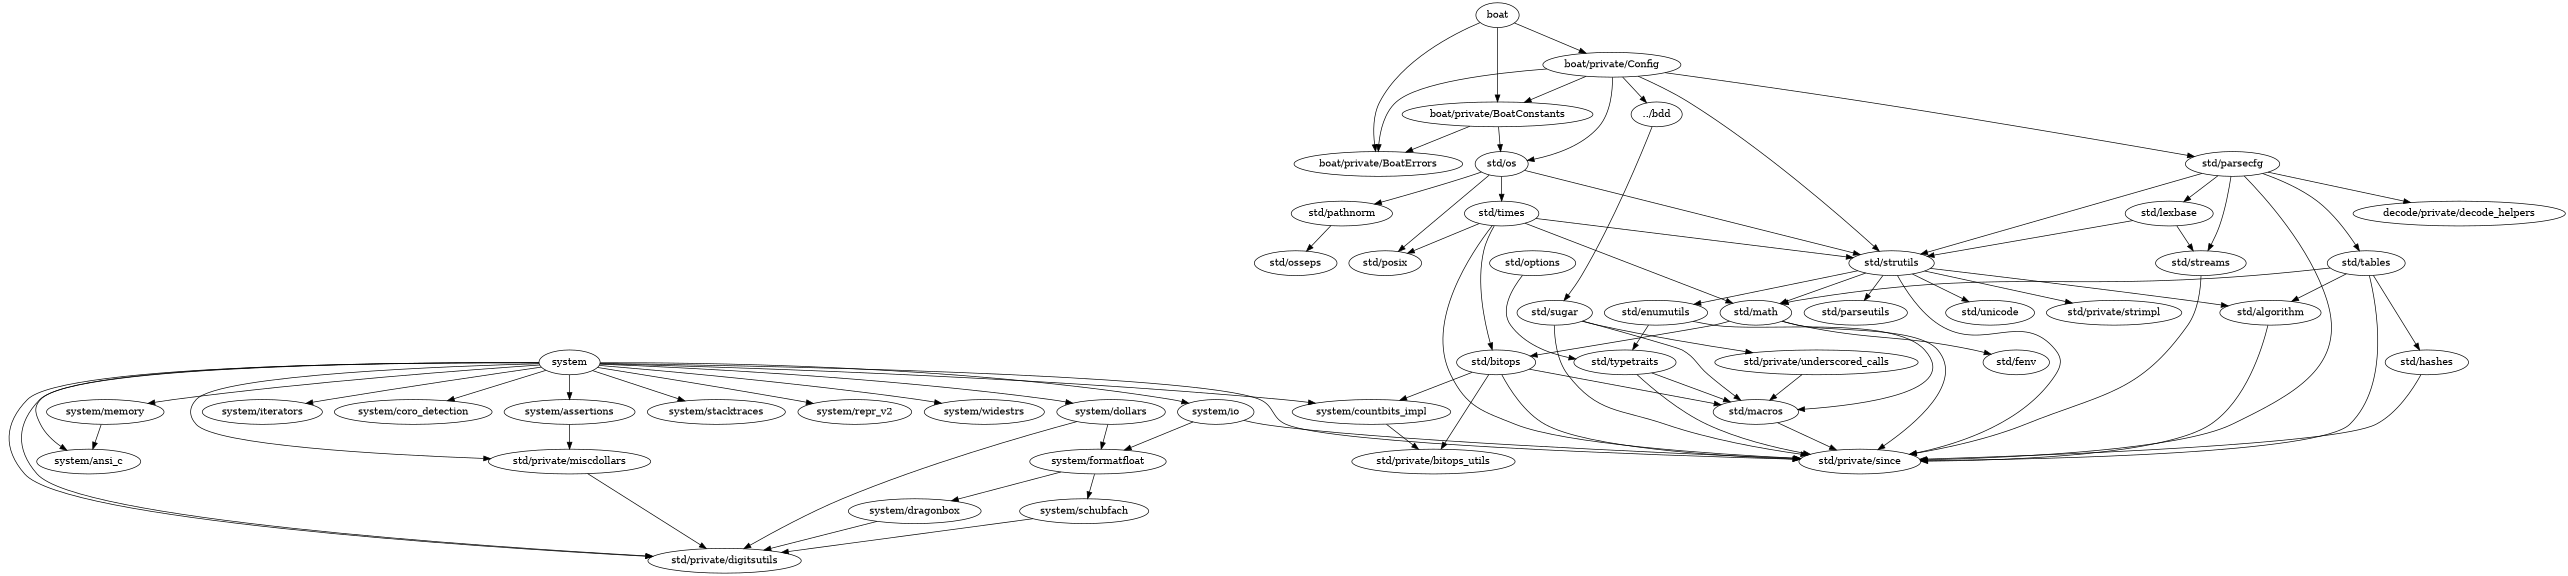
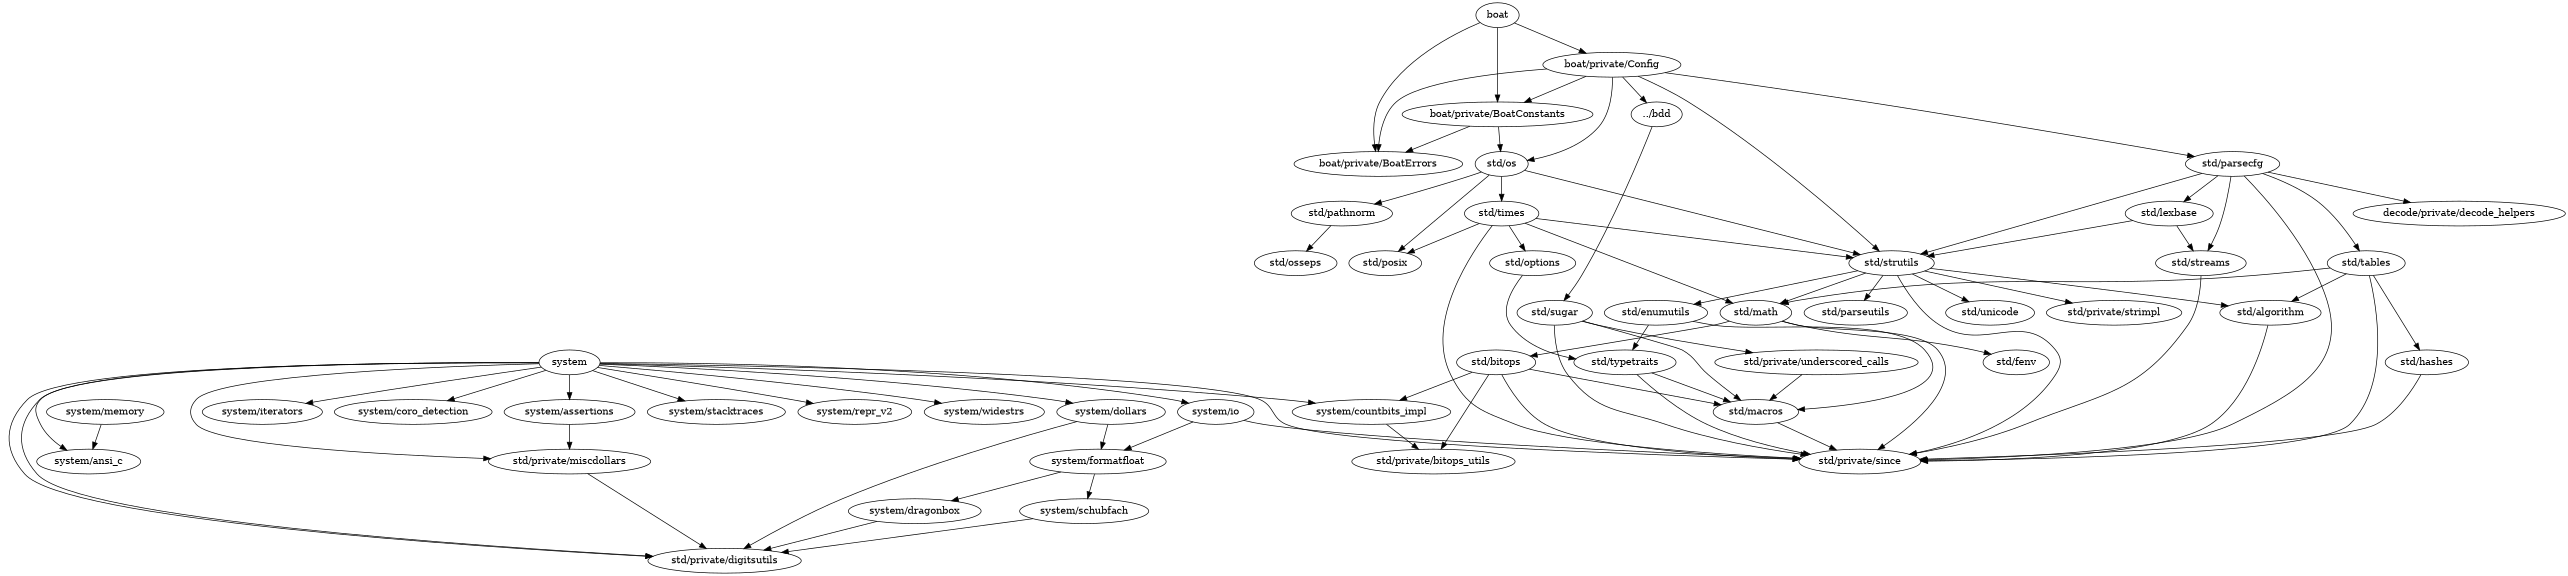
edge "std/times" -> "std/bitops": now "std/times" -> "std/options"
edge "system" -> "system/memory": removed
